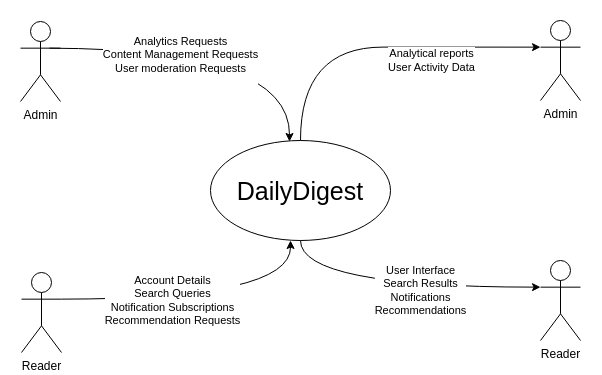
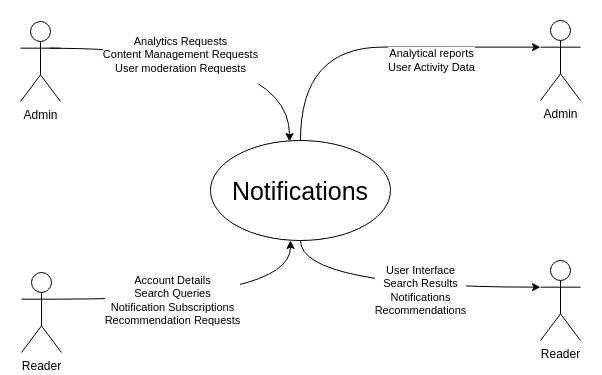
node "DailyDigest": label "DailyDigest" -> "Notifications"
